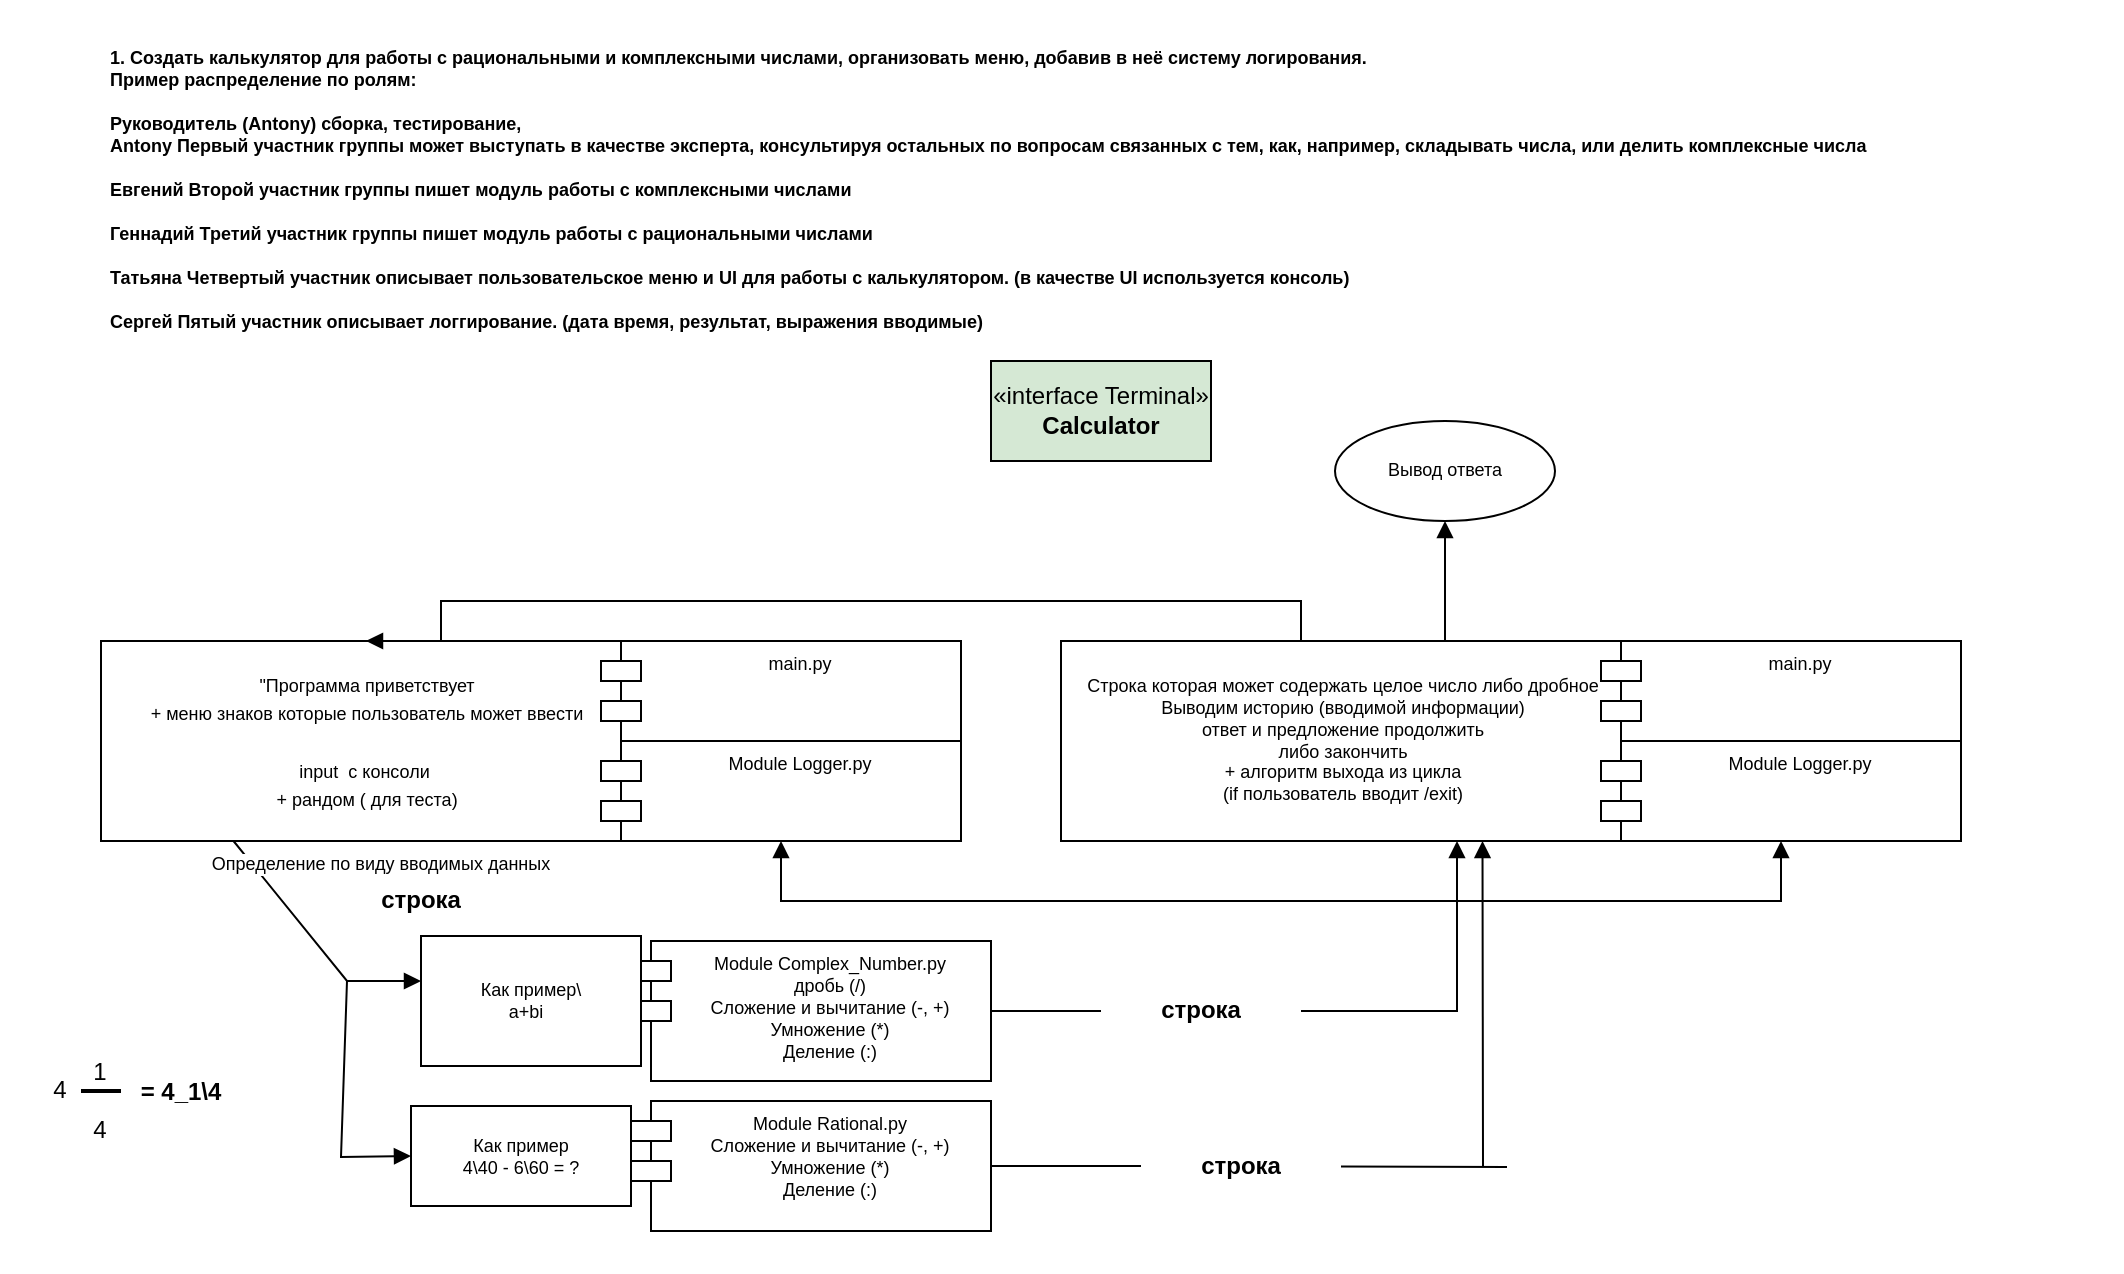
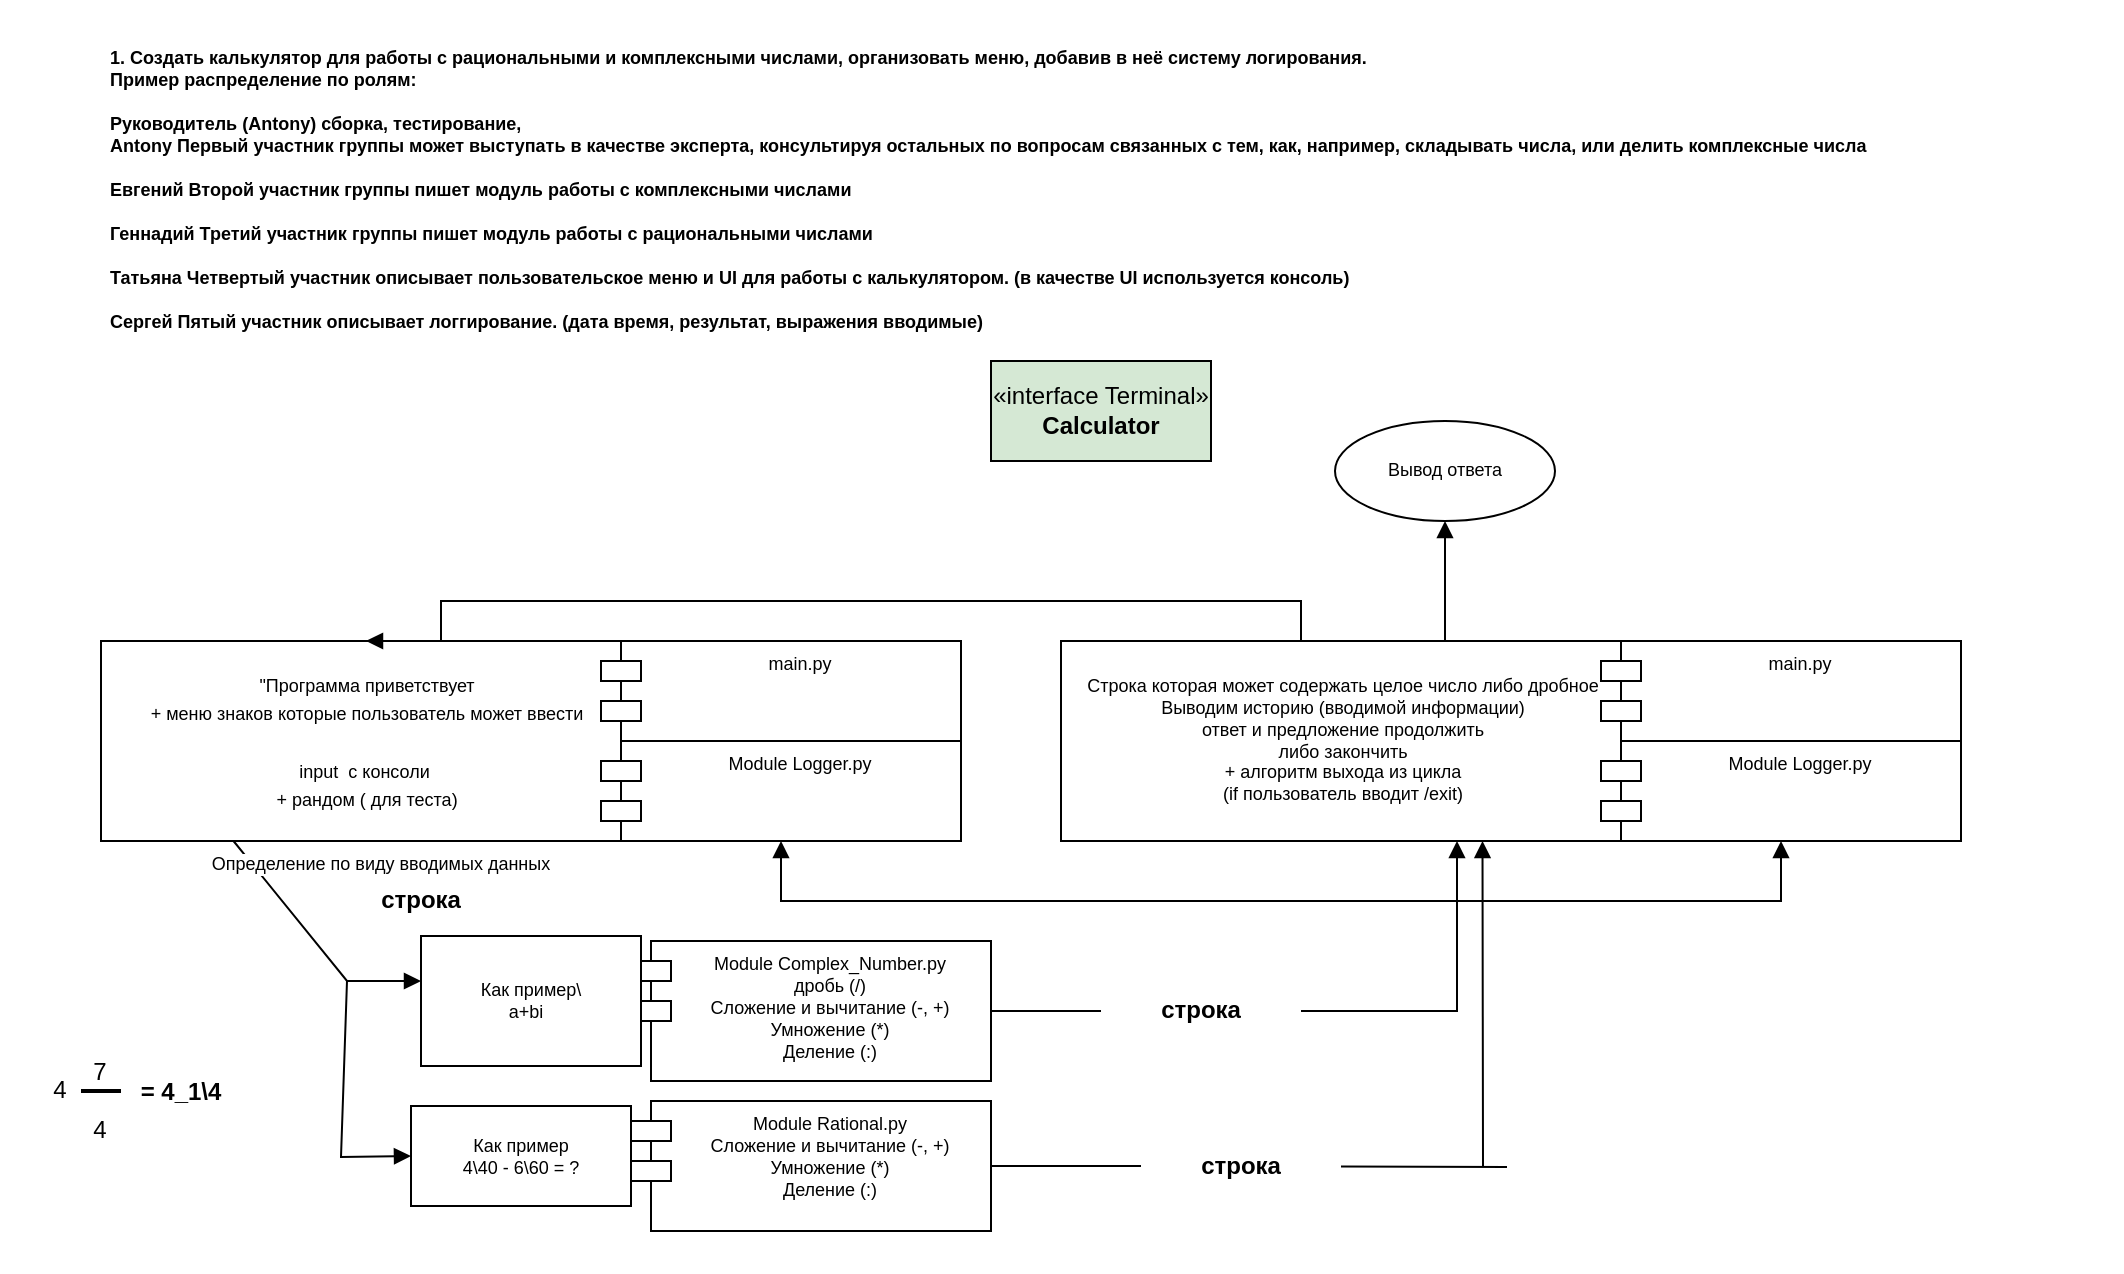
node "1": label "1" -> "7"
